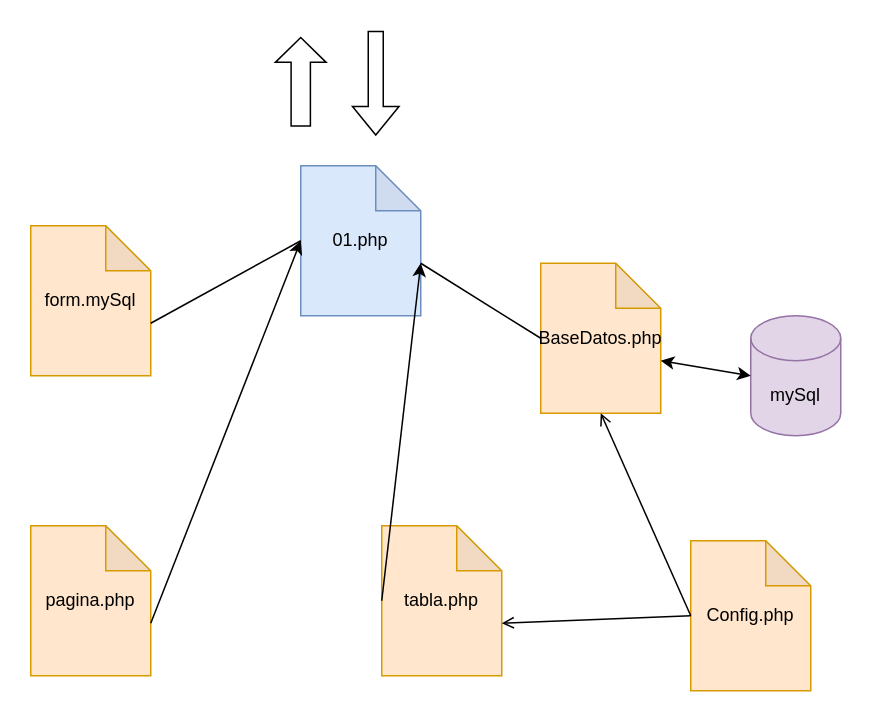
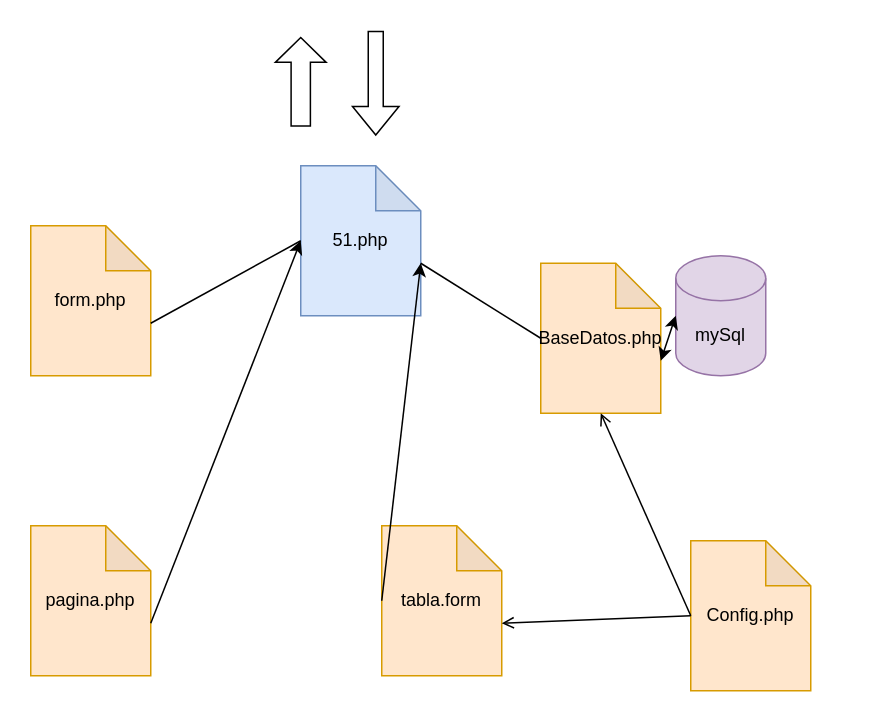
node "01.php": label "01.php" -> "51.php"
node "form.mySql": label "form.mySql" -> "form.php"
node "mySql": moved (796, 376) -> (721, 316)
node "tabla.php": label "tabla.php" -> "tabla.form"
